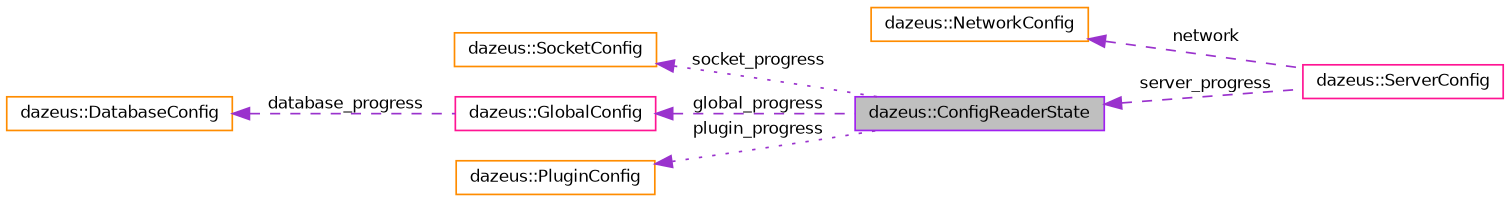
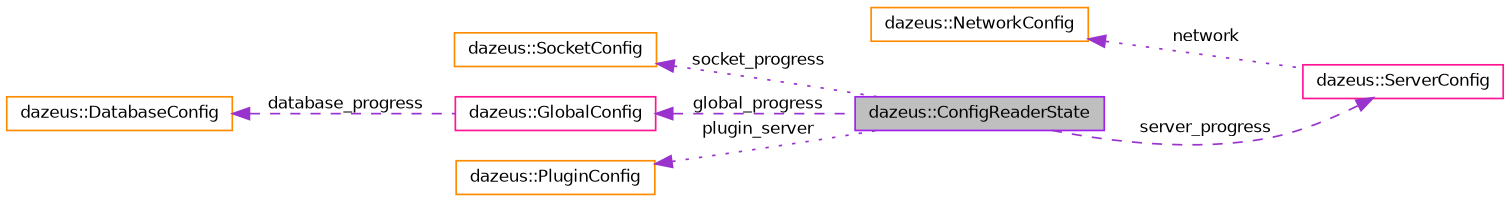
edge "dazeus::ServerConfig" -> "dazeus::NetworkConfig": style dashed -> dotted
edge "dazeus::ServerConfig" -> "dazeus::ConfigReaderState": reversed
edge "dazeus::ConfigReaderState" -> "dazeus::PluginConfig": label " plugin_progress" -> " plugin_server"
